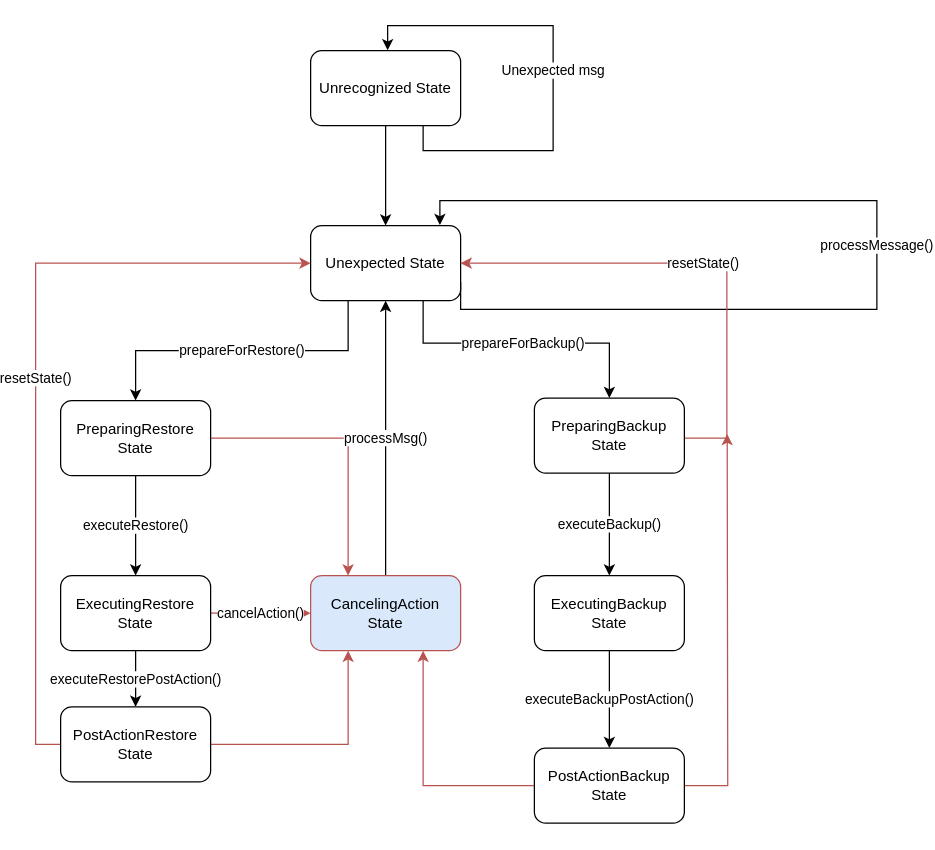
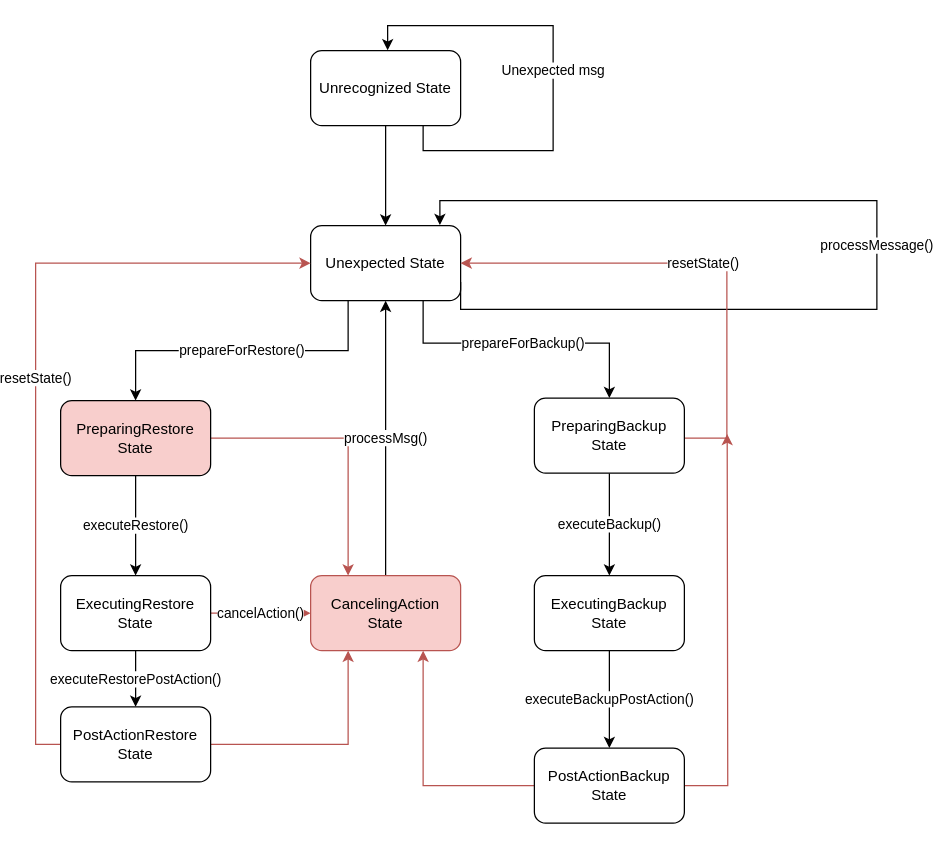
node "PreparingRestore State": fillcolor #ffffff -> #f8cecc
node "CancelingAction State": fillcolor #dae8fc -> #f8cecc
